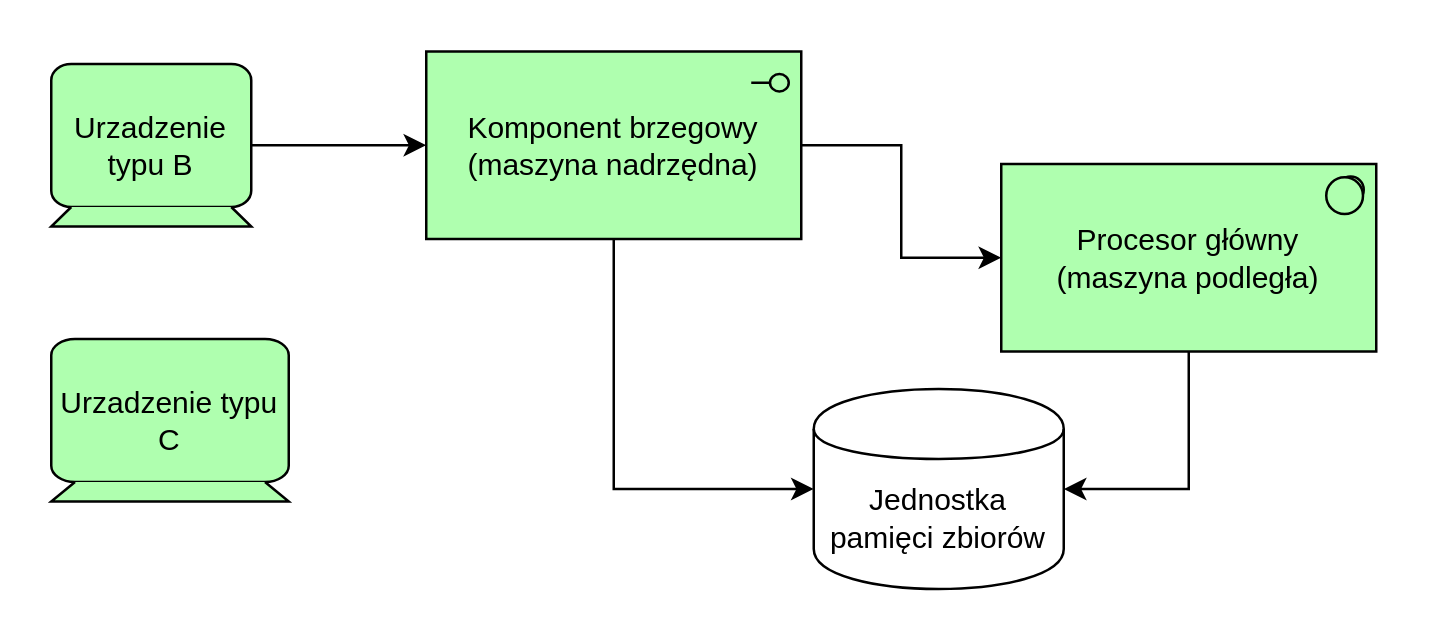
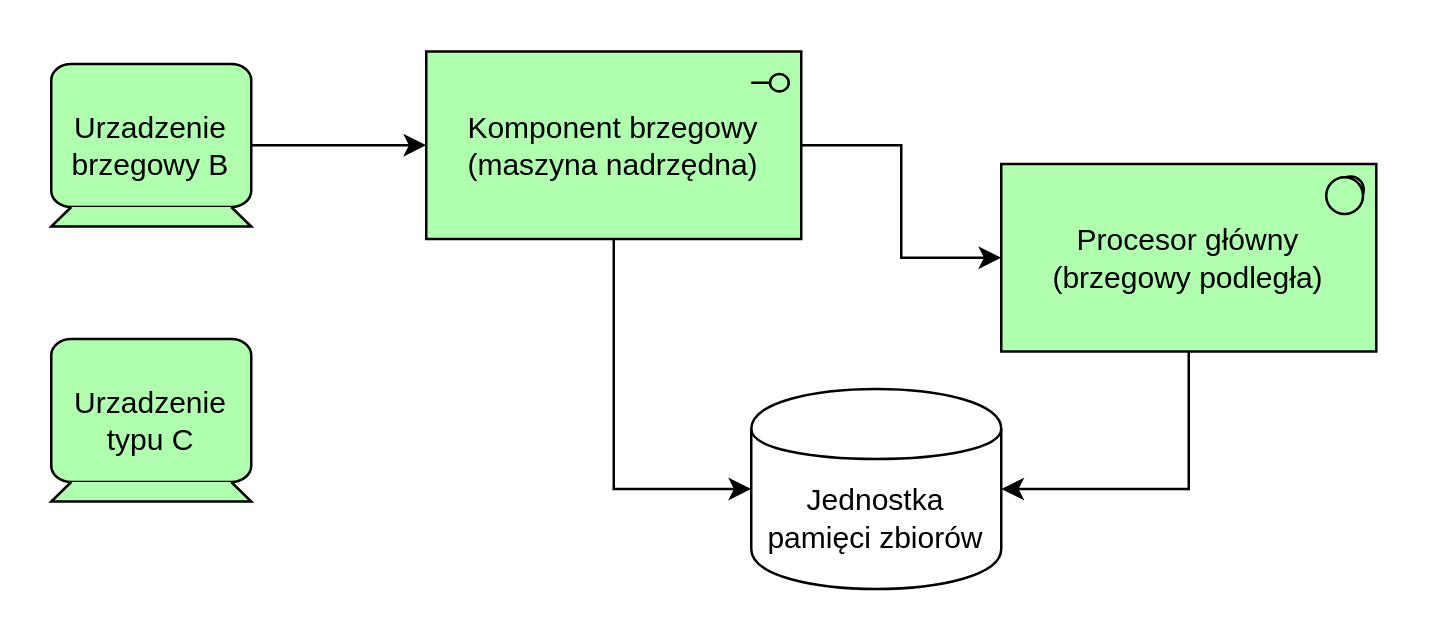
node "Urzadzenie typu B": label "Urzadzenie typu B" -> "Urzadzenie brzegowy B"
node "Procesor główny (maszyna podległa)": label "Procesor główny (maszyna podległa)" -> "Procesor główny (brzegowy podległa)"
node "Urzadzenie typu C": size 238x163 -> 200x163
node "Jednostka pamięci zbiorów": moved (939, 489) -> (876, 489)
